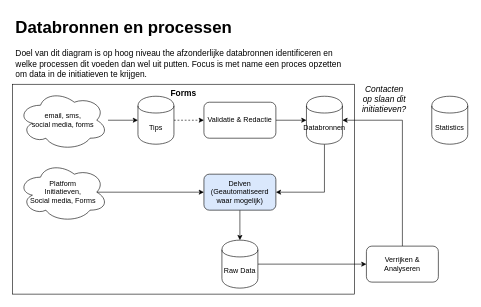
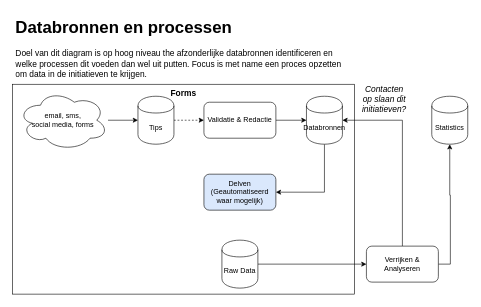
node "Platform Initiatieven, Social media, Forms": removed
edge "Platform Initiatieven, Social media, Forms" -> "Delven (Geautomatiseerd waar mogelijk)": removed
edge "Verrijken & Analyseren" -> "Statistics": added
edge "Delven (Geautomatiseerd waar mogelijk)" -> "Raw Data": removed
